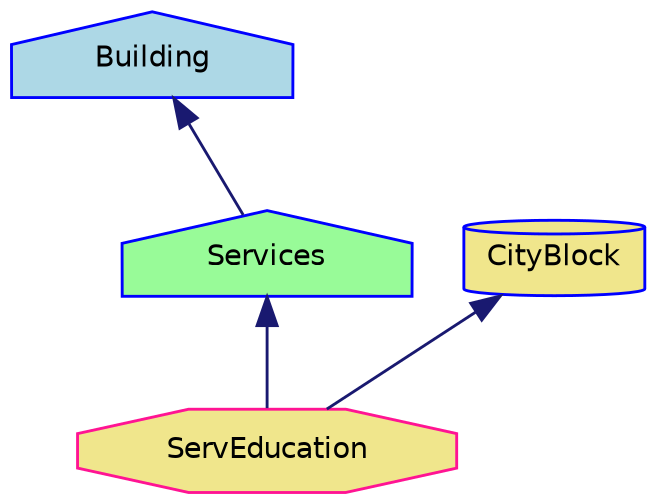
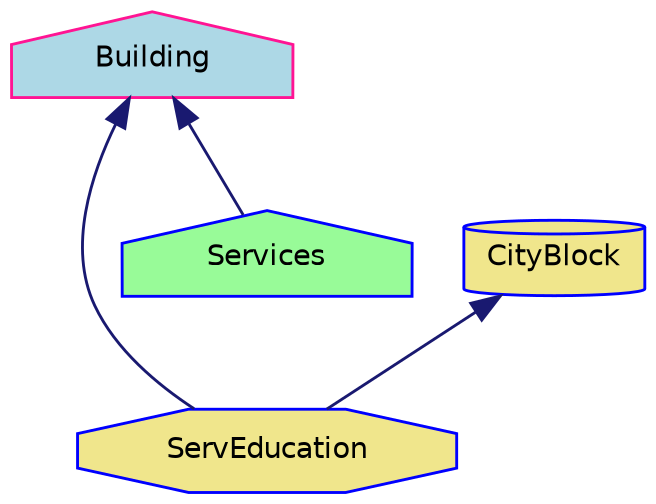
node "Building": color blue -> deeppink
edge "ServEducation" -> "Services": now "ServEducation" -> "Building"
node "ServEducation": color deeppink -> blue
